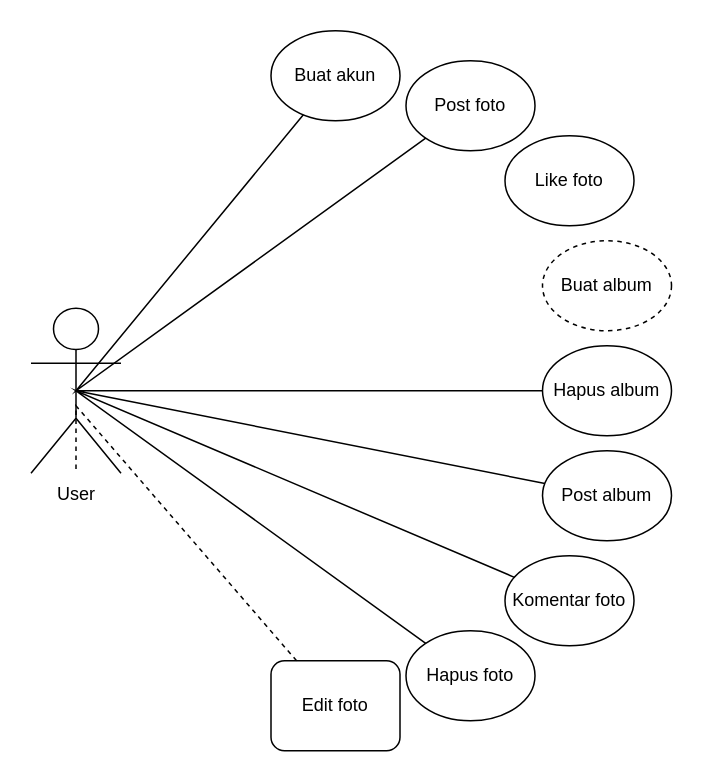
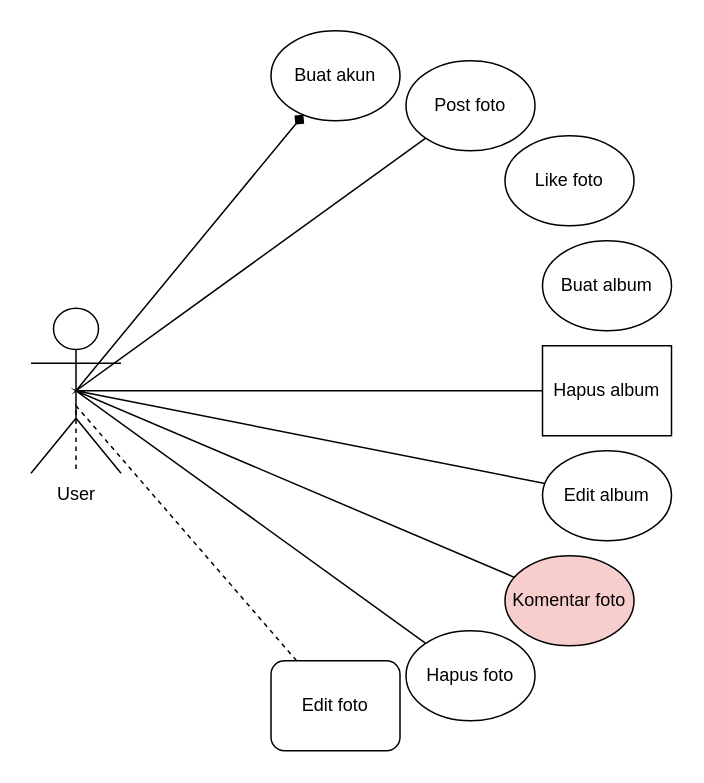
edge "Buat akun" -- "Post foto": arrowhead none -> diamond
node "Buat album": style dashed -> solid
node "Hapus album": shape ellipse -> rectangle
node "Post album": label "Post album" -> "Edit album"
node "Komentar foto": fillcolor #ffffff -> #f8cecc
